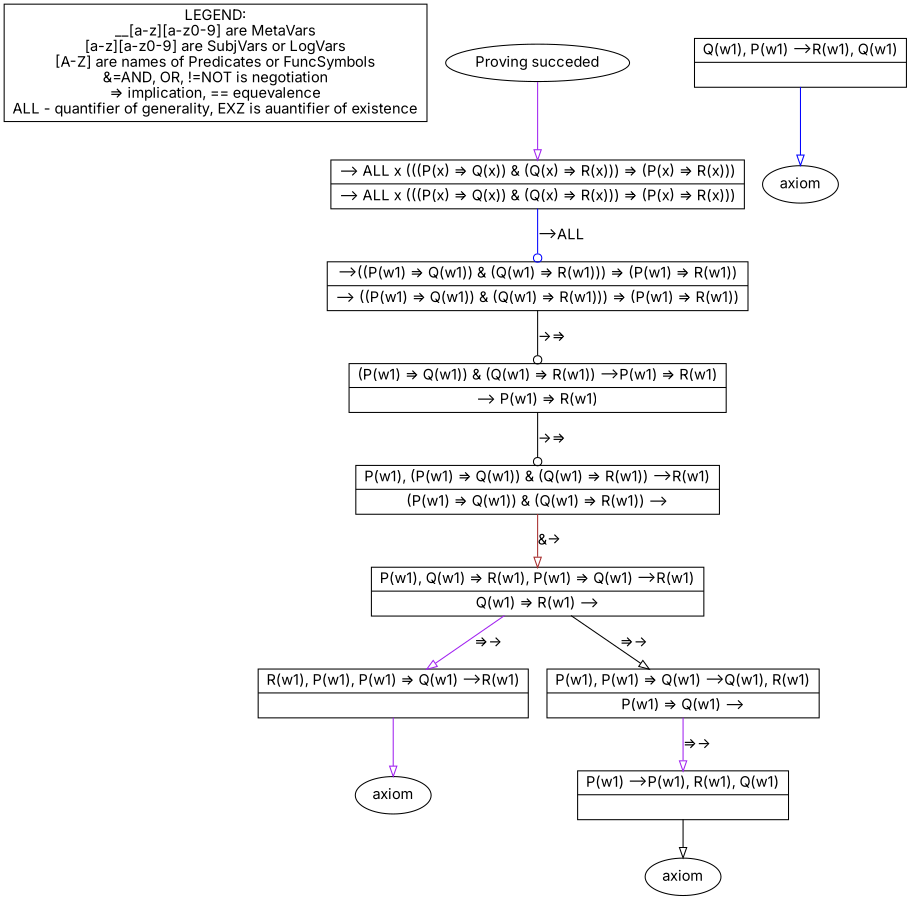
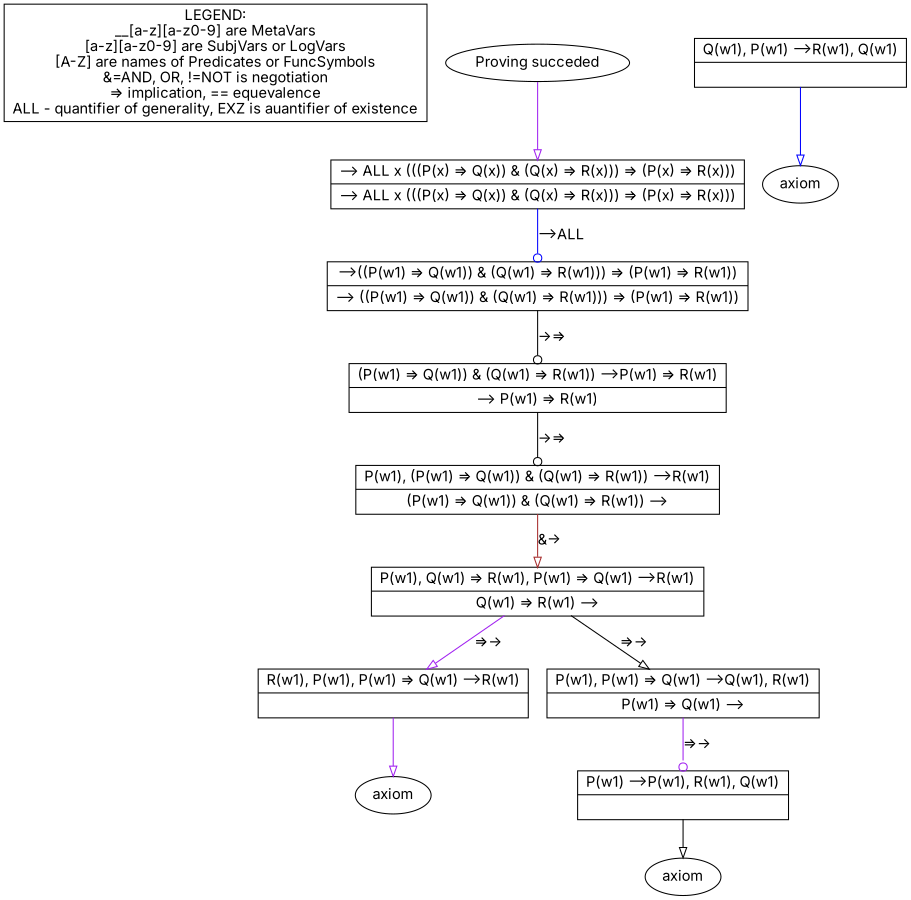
edge "P(w1), P(w1) => Q(w1) -->Q(w1), R(w1)" -> "P(w1) -->P(w1), R(w1), Q(w1)": arrowhead onormal -> odot
